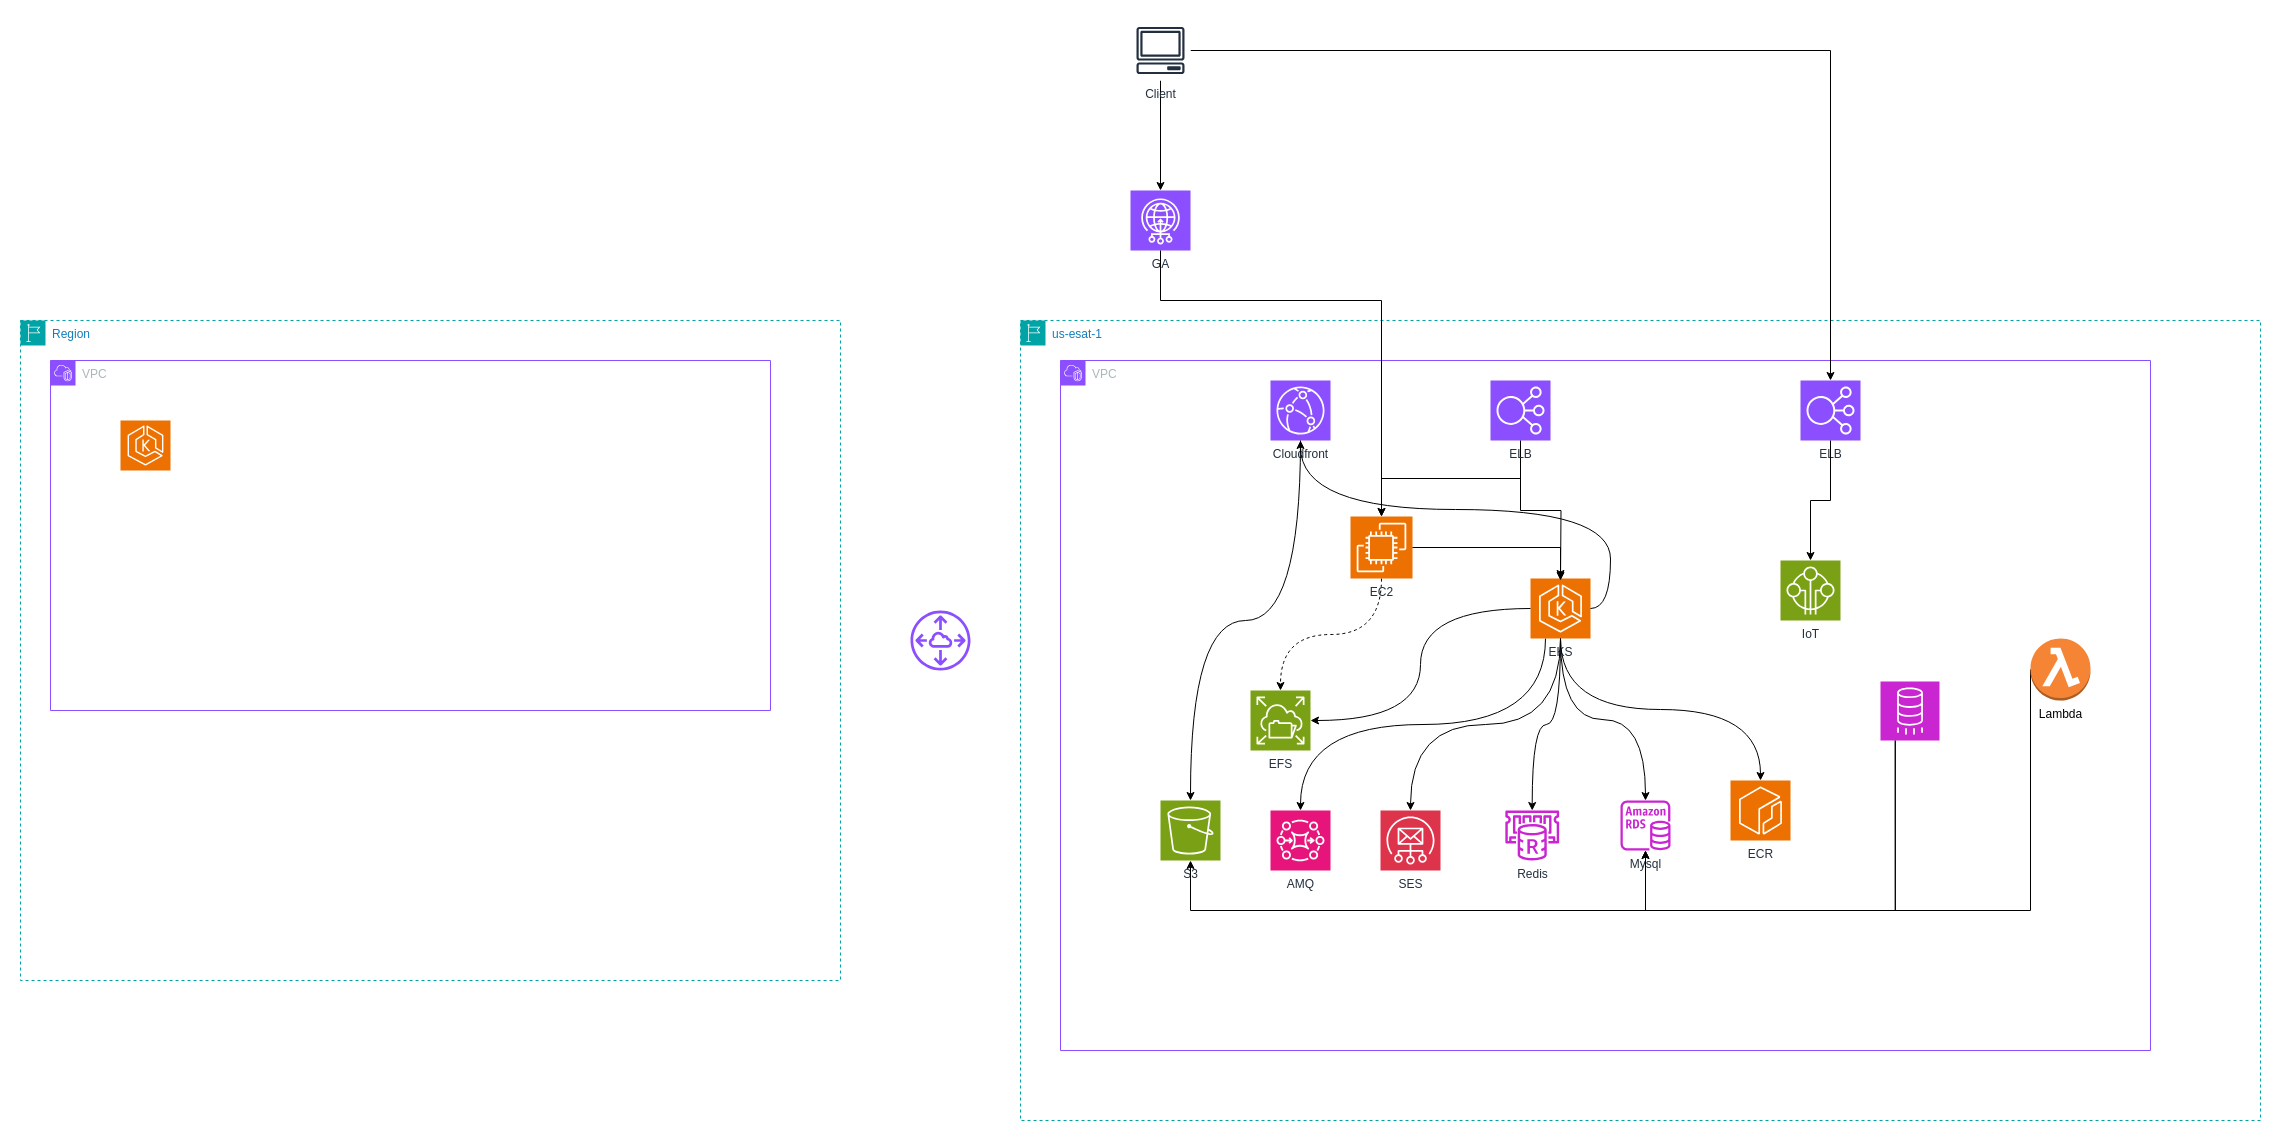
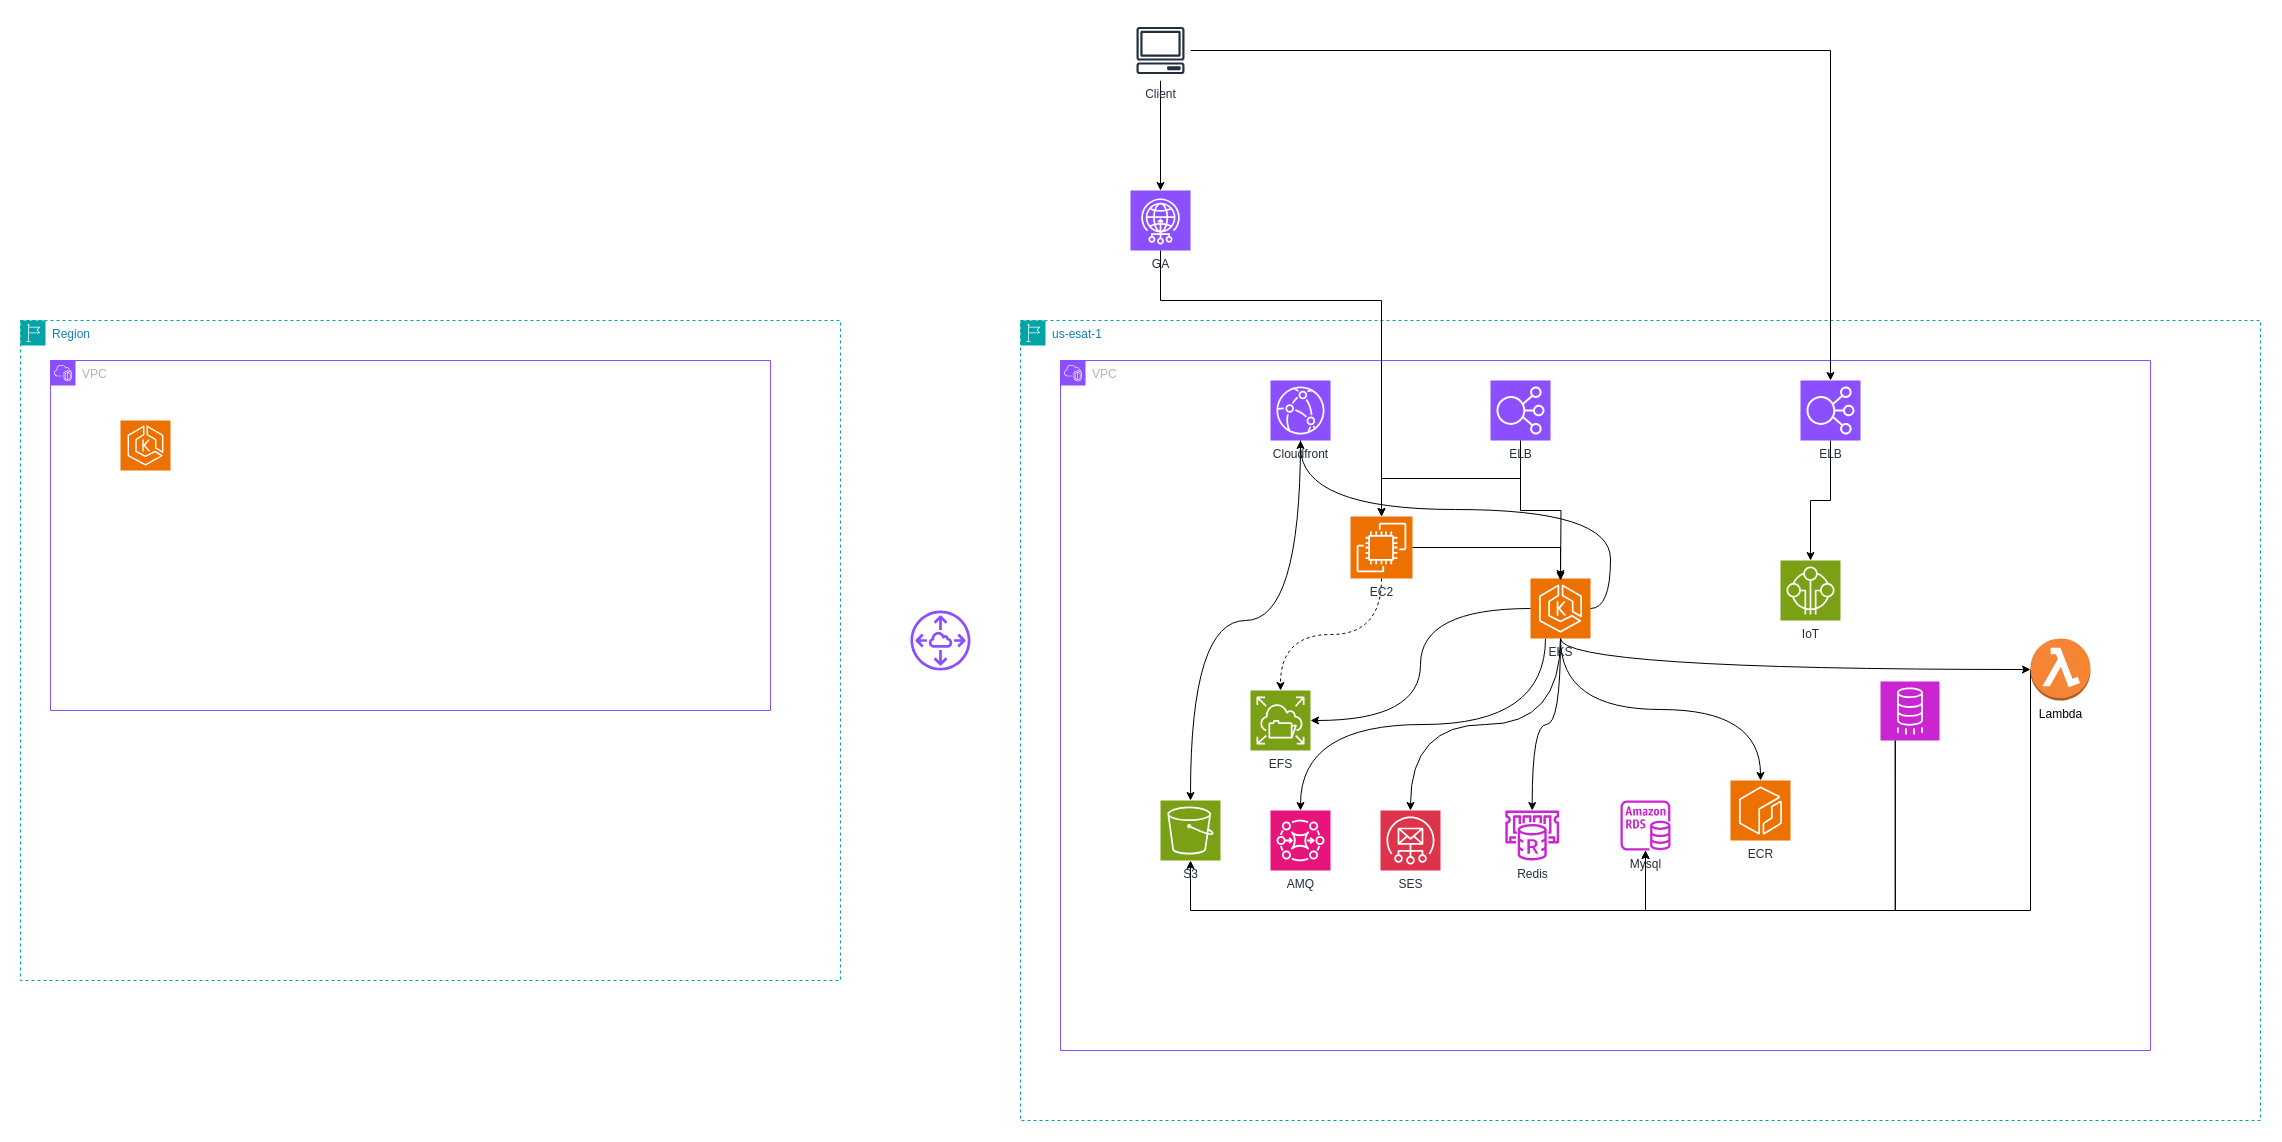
edge "EKS" -> "Mysql": now "EKS" -> "Lambda"
